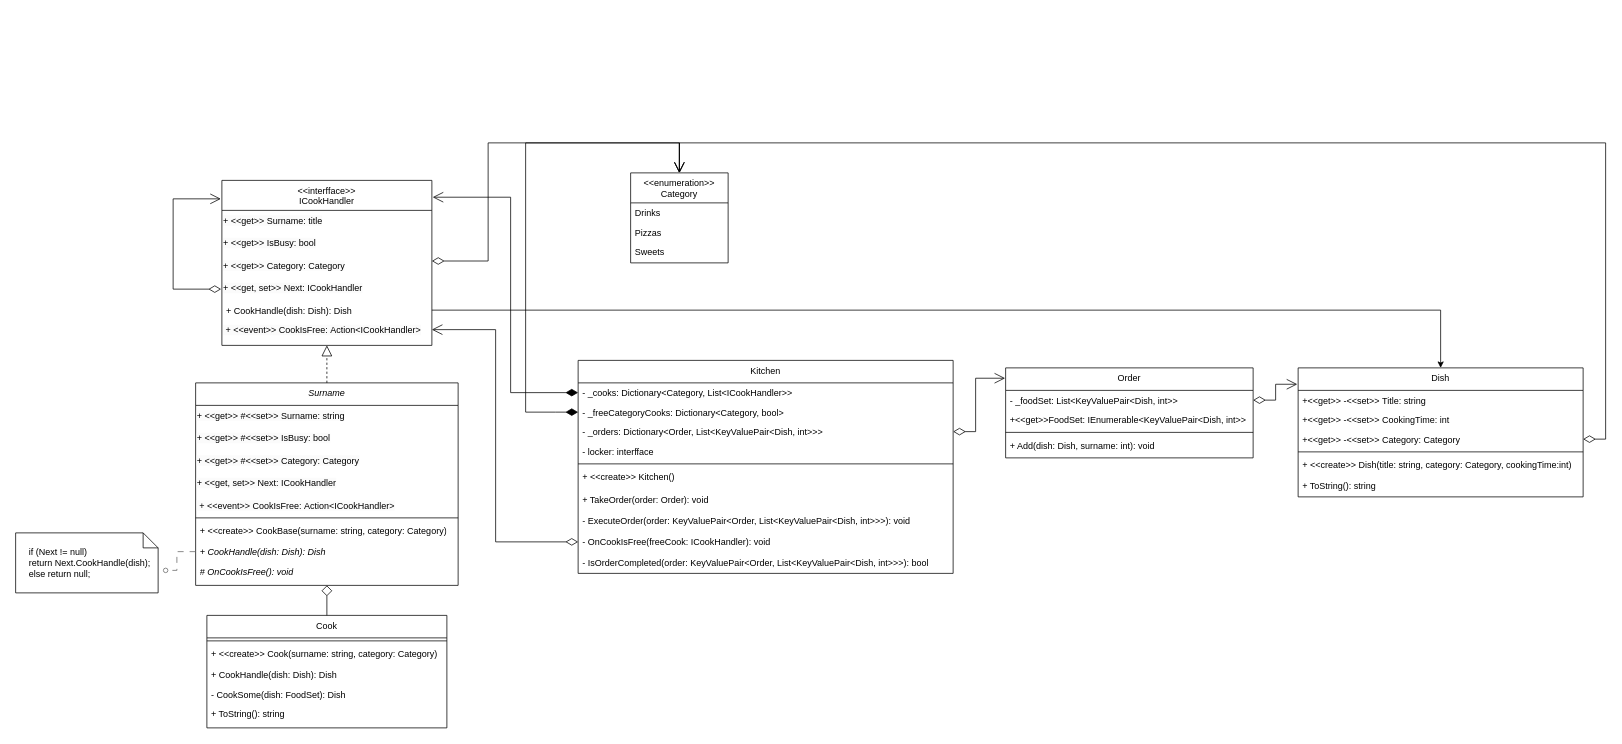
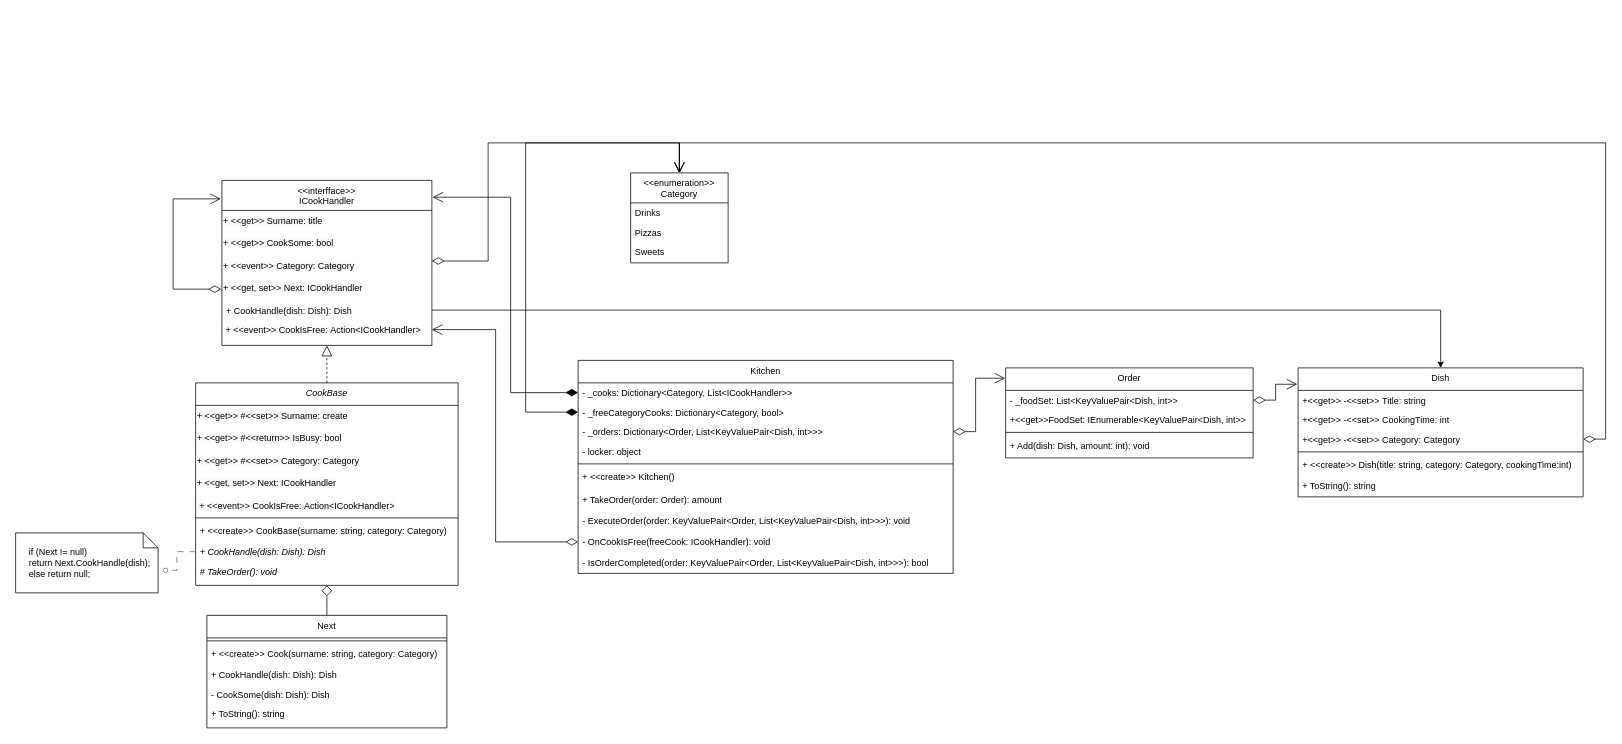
node "+ <<get>> IsBusy: bool": label "+ <<get>> IsBusy: bool" -> "+ <<get>> CookSome: bool"
node "+ <<get>> Category: Category": label "+ <<get>> Category: Category" -> "+ <<event>> Category: Category"
node "Surname": label "Surname" -> "CookBase"
node "+ <<get>> #<<set>> Surname: string": label "+ <<get>> #<<set>> Surname: string" -> "+ <<get>> #<<set>> Surname: create"
node "+ <<get>> #<<set>> IsBusy: bool": label "+ <<get>> #<<set>> IsBusy: bool" -> "+ <<get>> #<<return>> IsBusy: bool"
node "+ Add(dish: Dish, surname: int): void": label "+ Add(dish: Dish, surname: int): void" -> "+ Add(dish: Dish, amount: int): void"
node "- locker: interfface": label "- locker: interfface" -> "- locker: object"
node "+ TakeOrder(order: Order): void": label "+ TakeOrder(order: Order): void" -> "+ TakeOrder(order: Order): amount"
node "# OnCookIsFree(): void": label "# OnCookIsFree(): void" -> "# TakeOrder(): void"
node "Cook": label "Cook" -> "Next"
node "- CookSome(dish: FoodSet): Dish": label "- CookSome(dish: FoodSet): Dish" -> "- CookSome(dish: Dish): Dish"
